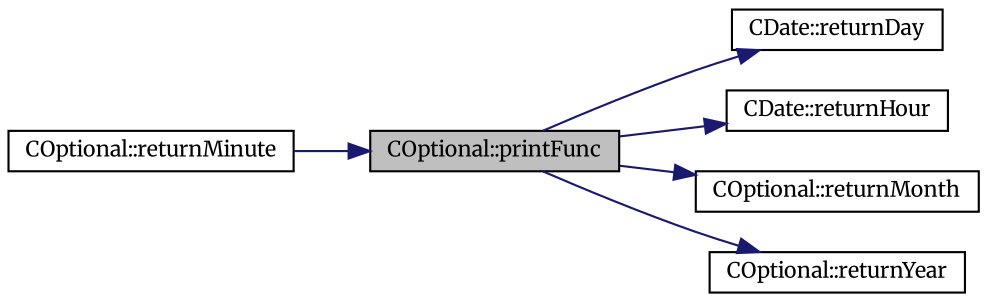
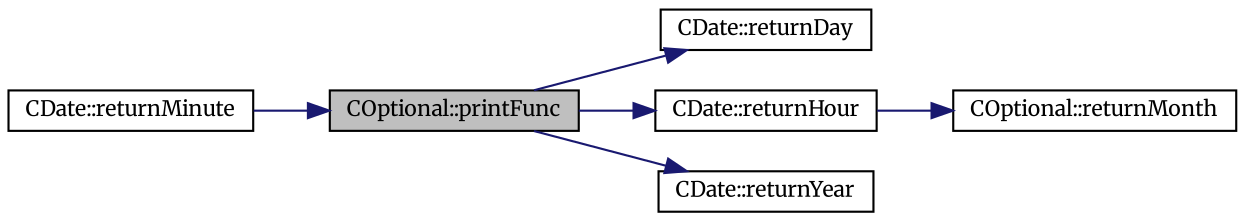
node "COptional::returnMinute": label "COptional::returnMinute" -> "CDate::returnMinute"
edge "COptional::printFunc" -> "COptional::returnMonth": now "CDate::returnHour" -> "COptional::returnMonth"
node "COptional::returnYear": label "COptional::returnYear" -> "CDate::returnYear"
